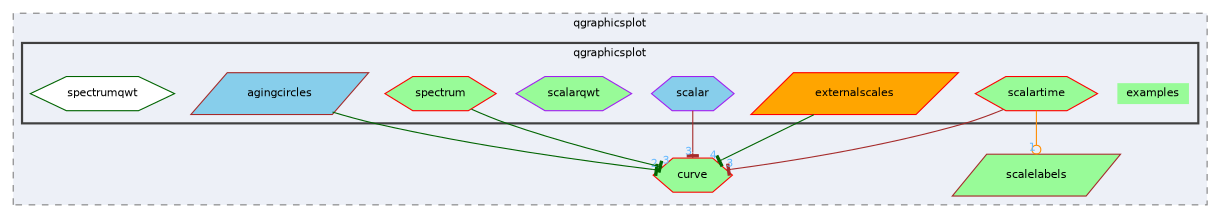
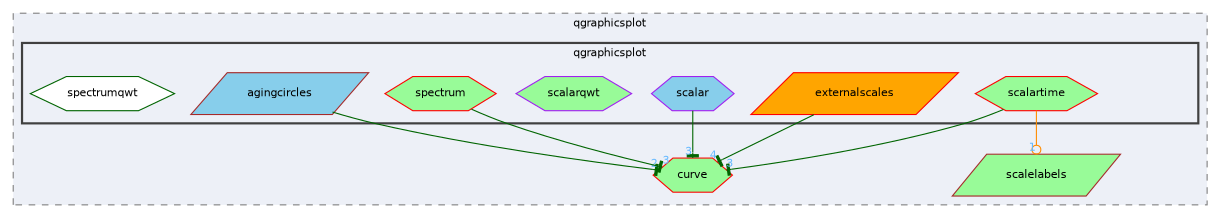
node "examples": removed
edge "scalar" -> "curve": color brown -> darkgreen
edge "scalartime" -> "curve": color brown -> darkgreen
